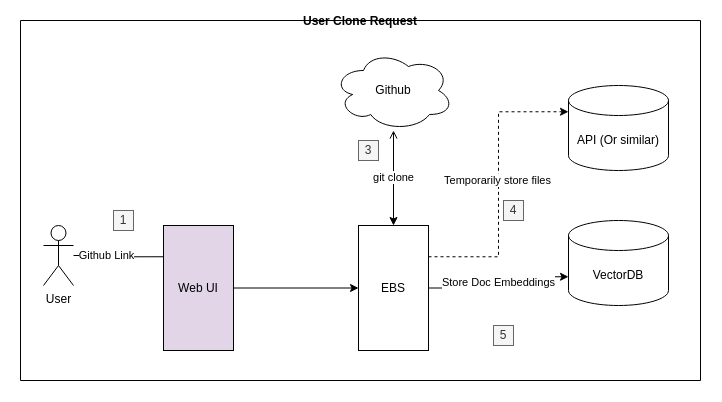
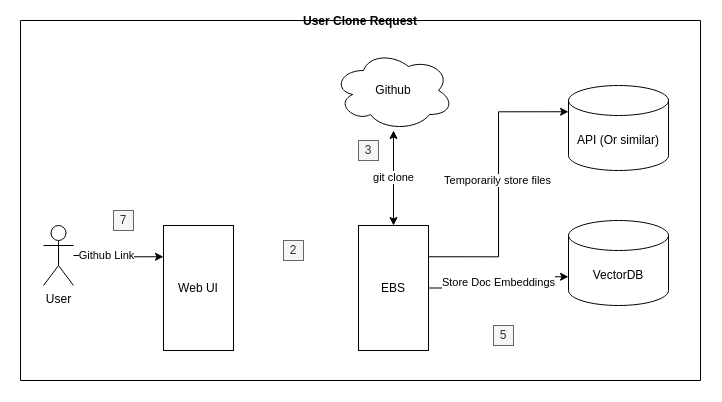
edge "Github" -- "EBS": arrowhead open -> classic
node "4": removed
node "1": label "1" -> "7"
node "2": added
edge "User" -- "Web UI": arrowhead none -> classic
edge "EBS" -> "API (Or similar)": style dashed -> solid
node "Web UI": fillcolor #e1d5e7 -> #ffffff
edge "Web UI" -> "EBS": removed
